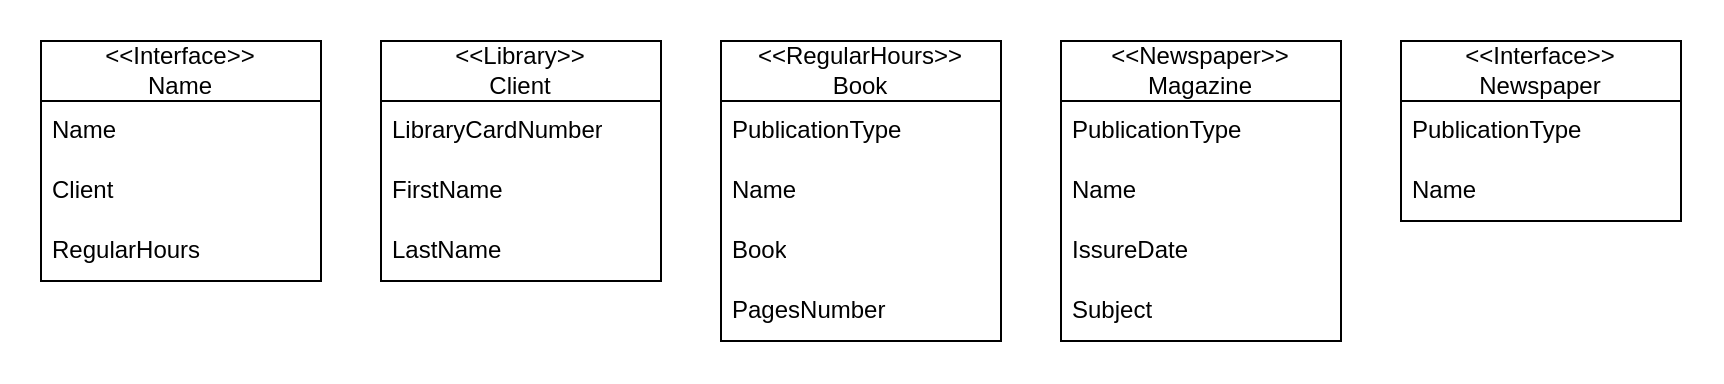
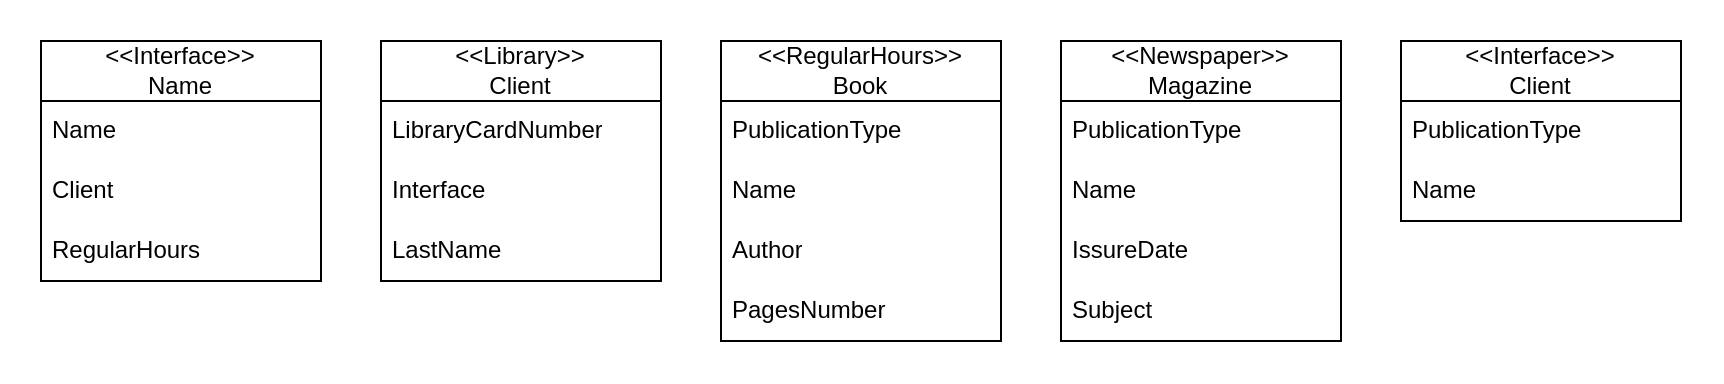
node "<<Interface>> Newspaper": label "<<Interface>> Newspaper" -> "<<Interface>> Client"
node "FirstName": label "FirstName" -> "Interface"
node "Book": label "Book" -> "Author"
